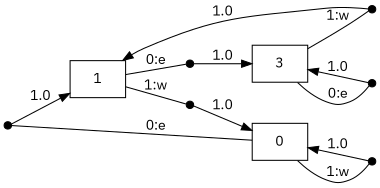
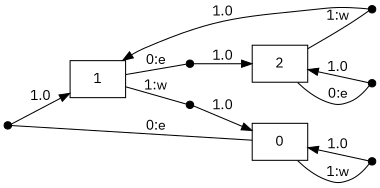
node "3": label "3" -> "2"
